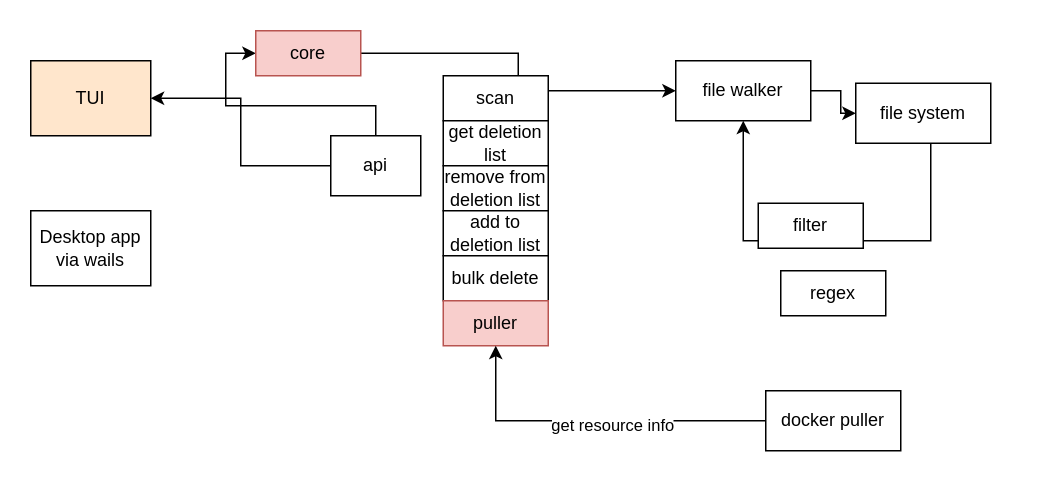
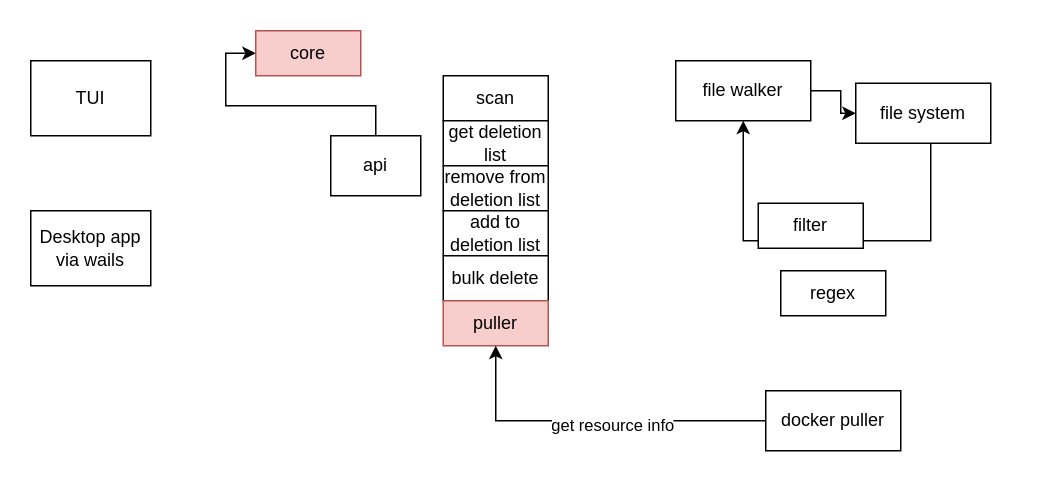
edge "core" -> "file walker": removed
node "TUI": fillcolor #ffe6cc -> #ffffff
edge "api" -> "TUI": removed
